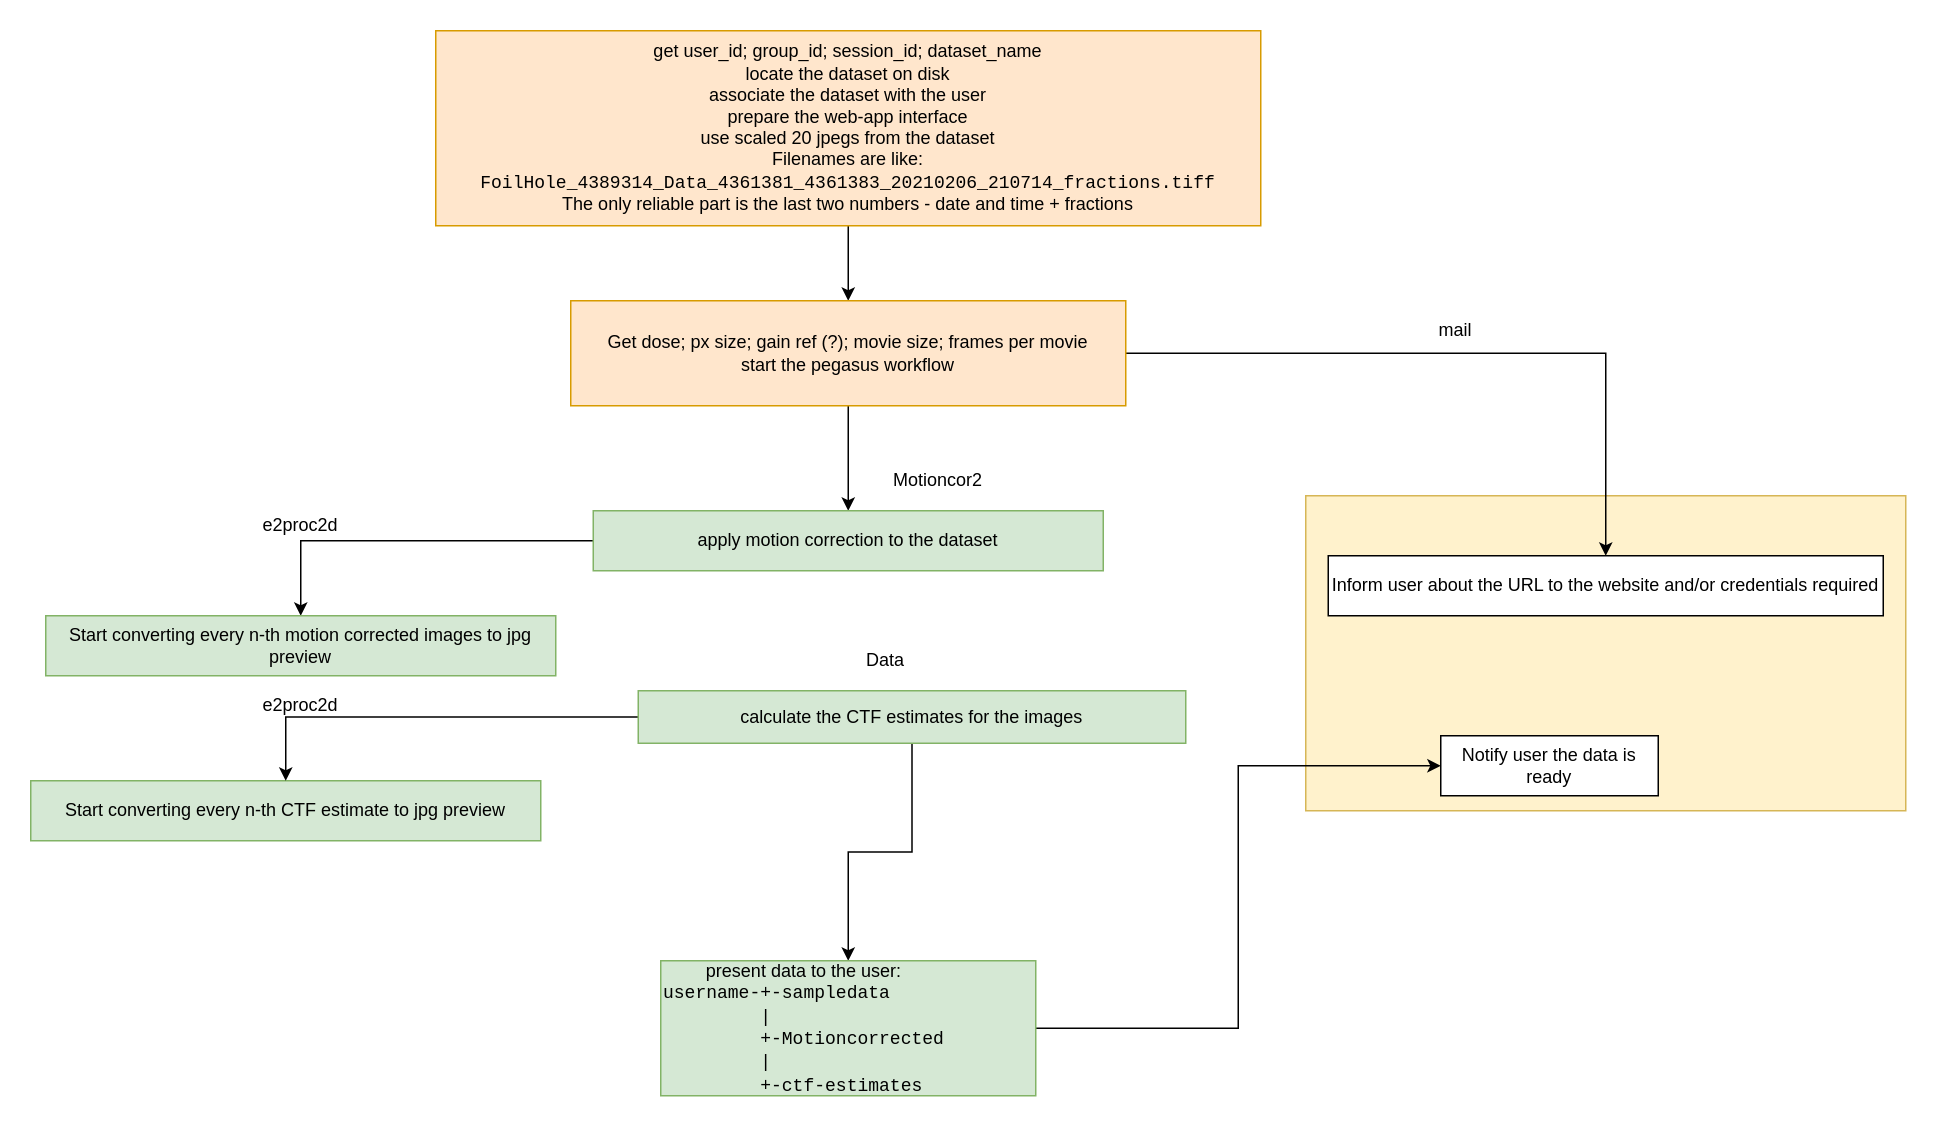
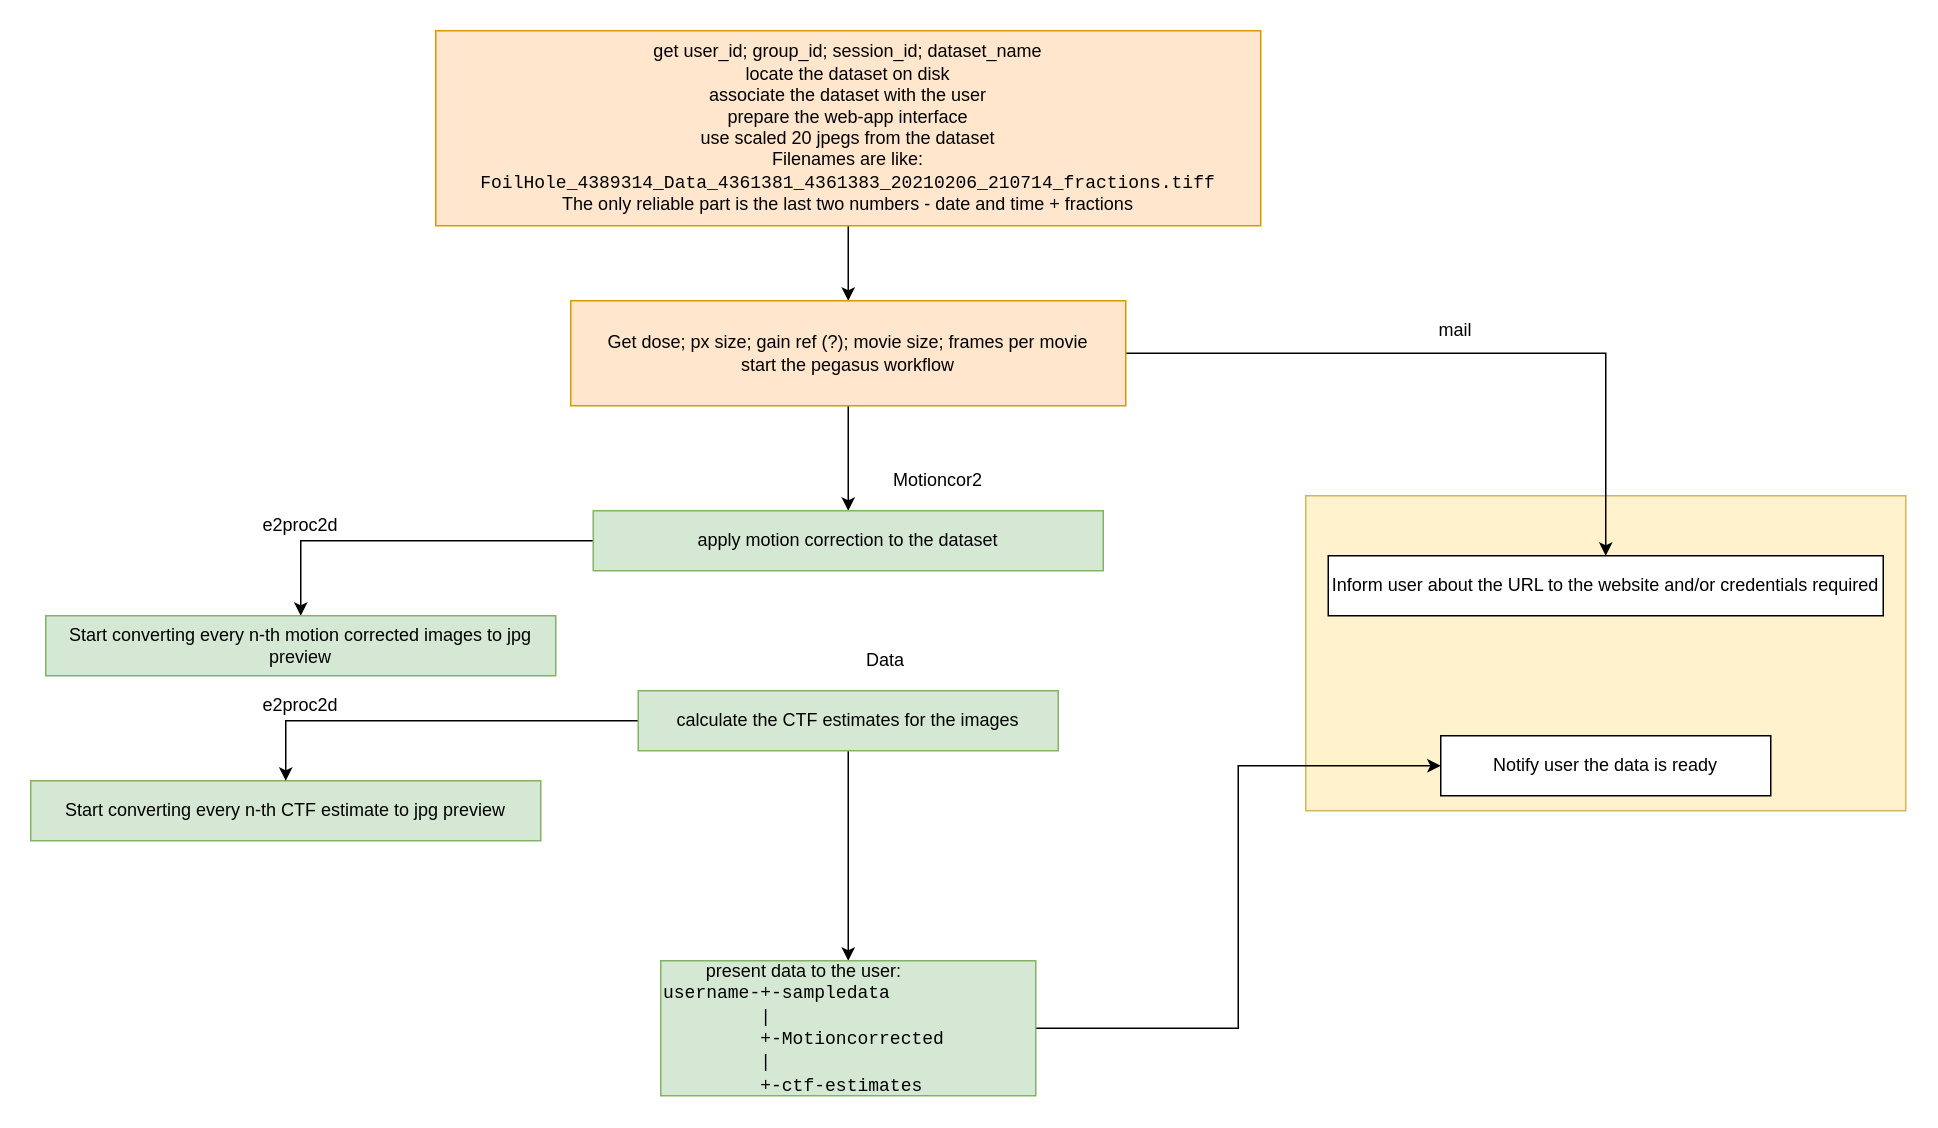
node "calculate the CTF estimates for the images": size 548x53 -> 420x60
node "Notify user the data is ready": size 218x60 -> 330x60
